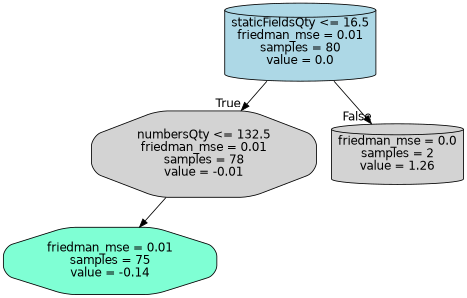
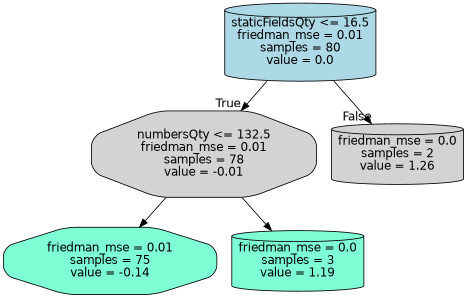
node "friedman_mse = 0.0 samples = 3 value = 1.19": added
